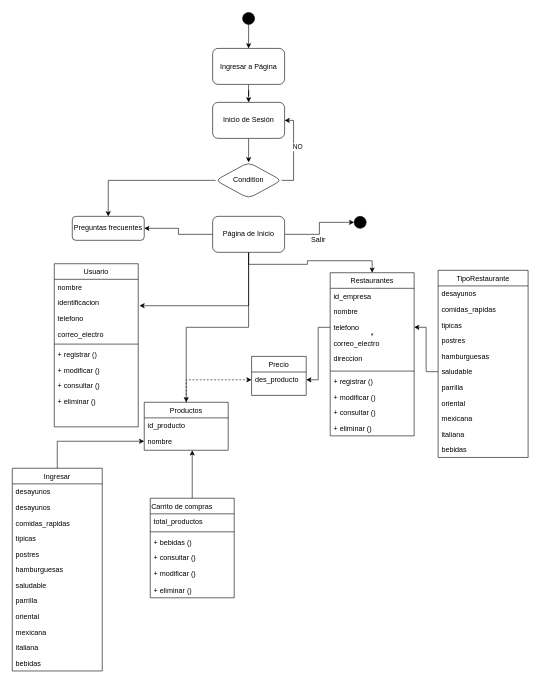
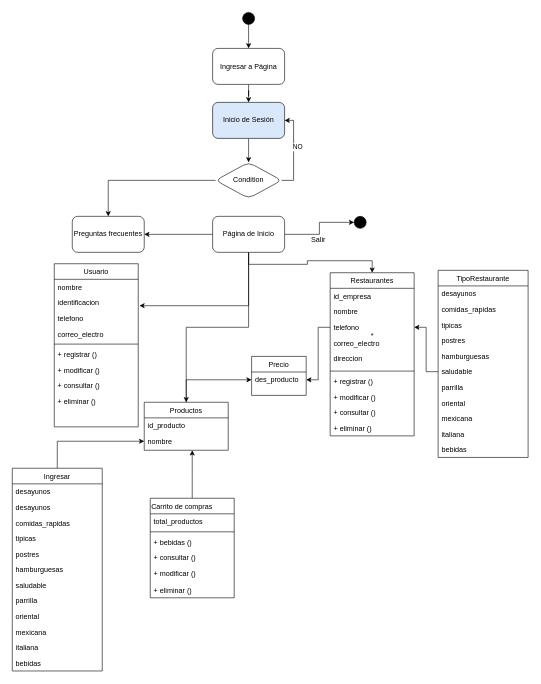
node "Inicio de Sesión": fillcolor #ffffff -> #dae8fc
node "Preguntas frecuentes": size 72x24 -> 72x36
edge "Productos" -> "des_producto": style dashed -> solid
